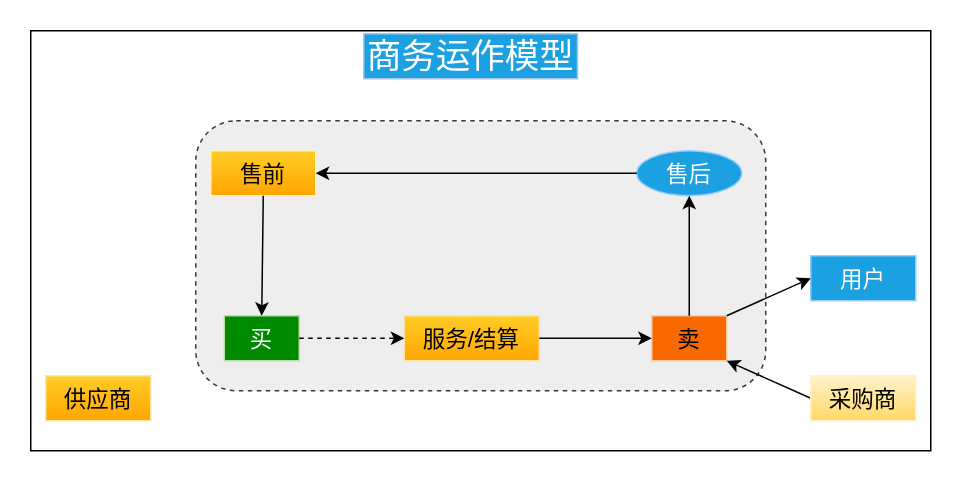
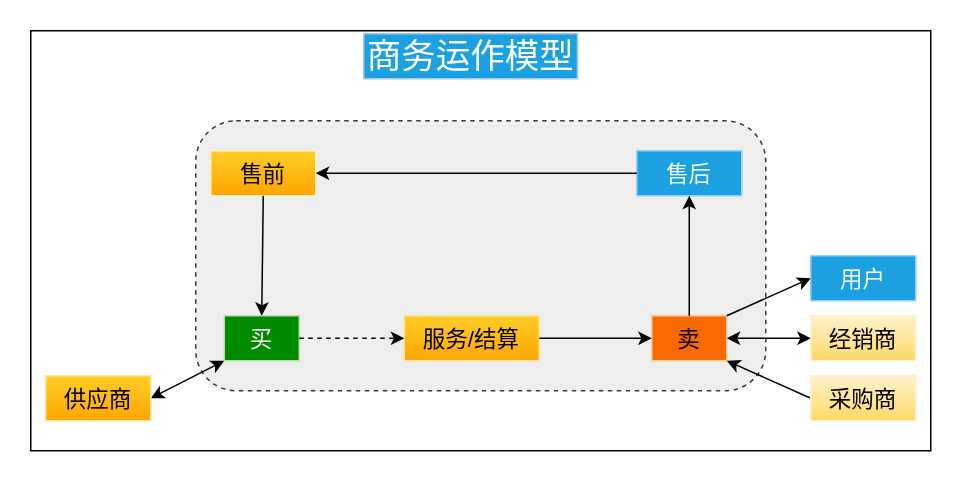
node "售后": shape ellipse -> rectangle
edge "卖" -- "经销商": added
node "经销商": added
edge "买" -- "供应商": added
